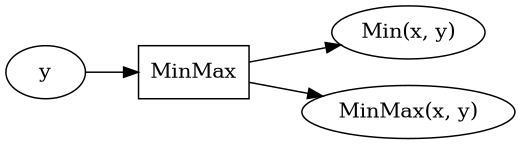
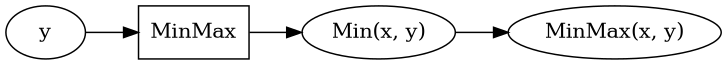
edge "MinMax" -> "MinMax(x, y)": now "Min(x, y)" -> "MinMax(x, y)"
